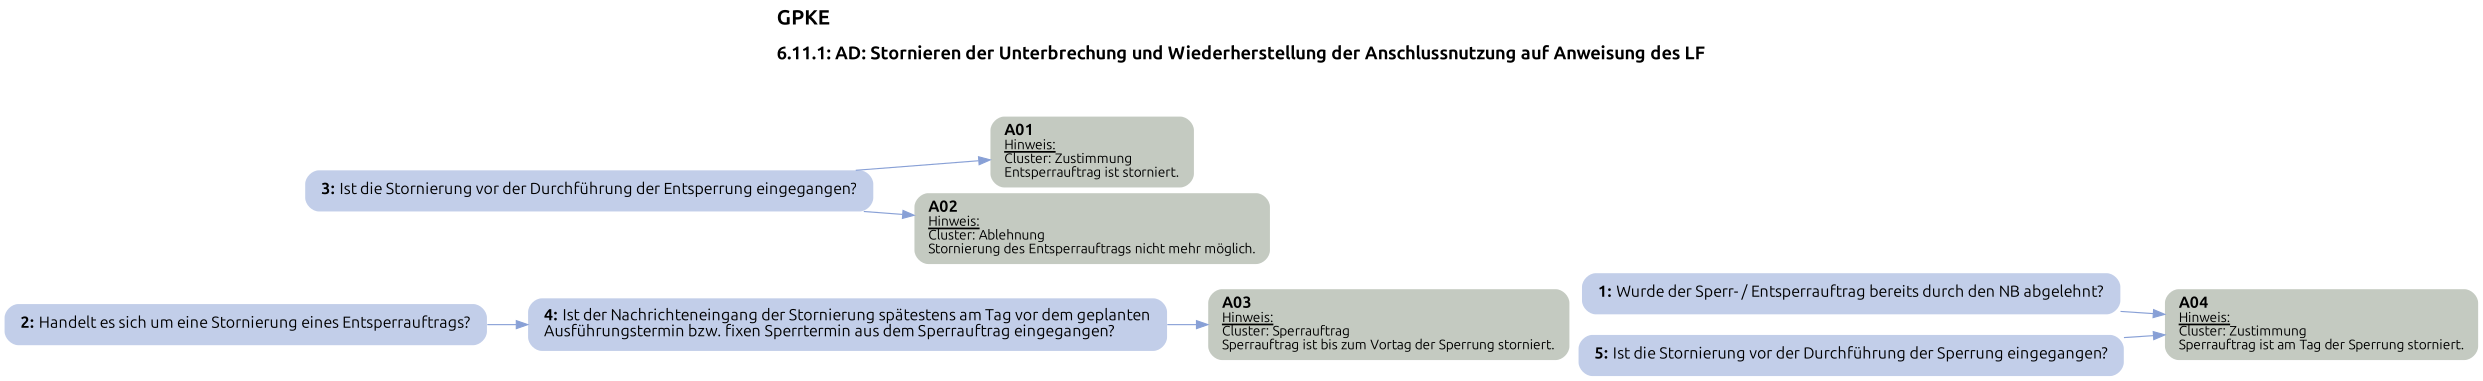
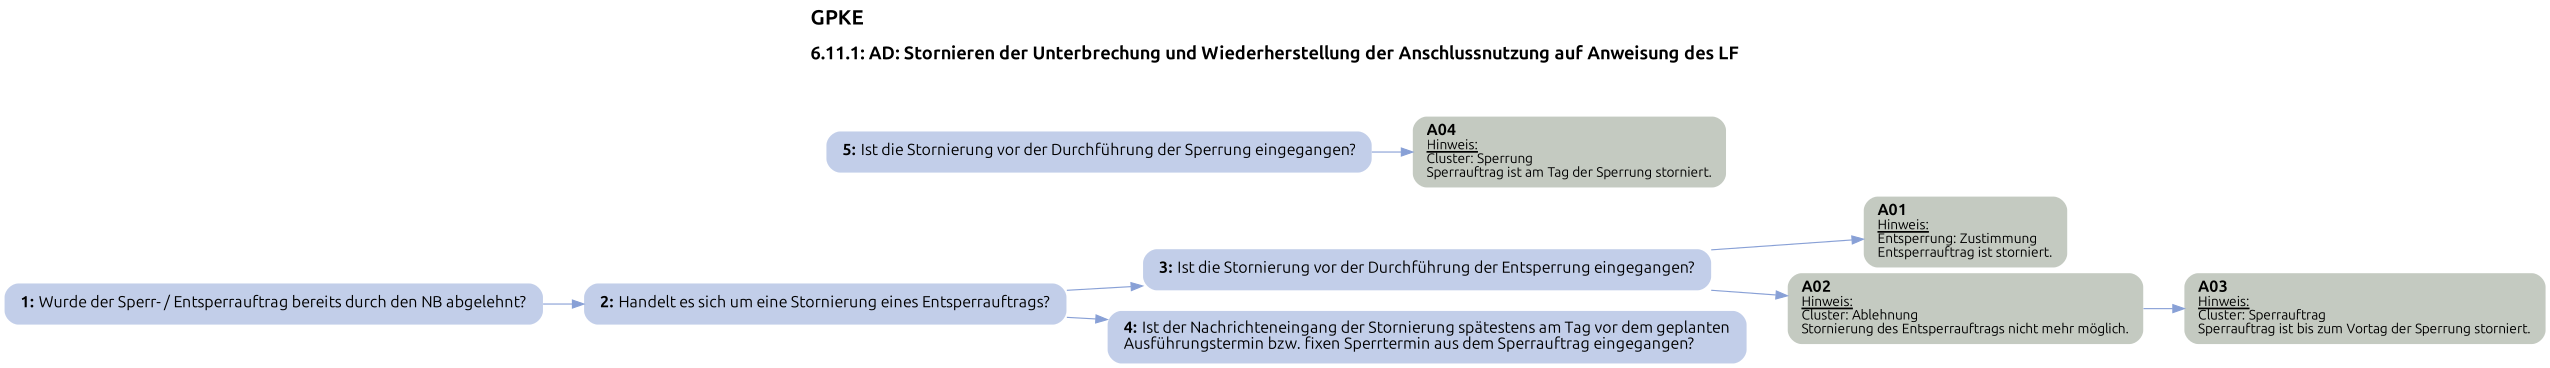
node "A01": text "Cluster: Zustimmung" -> "Entsperrung: Zustimmung"
edge "2:" -> "3:": added
edge "1:" -> "A04": now "1:" -> "2:"
edge "4:" -> "A03": now "A02" -> "A03"
node "A04": text "Cluster: Zustimmung" -> "Cluster: Sperrung"
